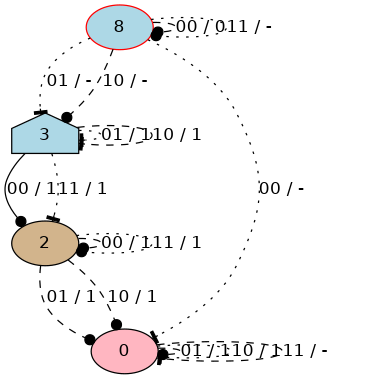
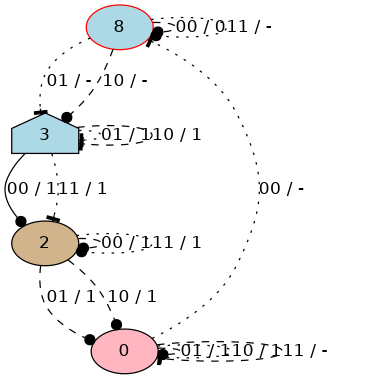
edge "8" -> "0": reversed
